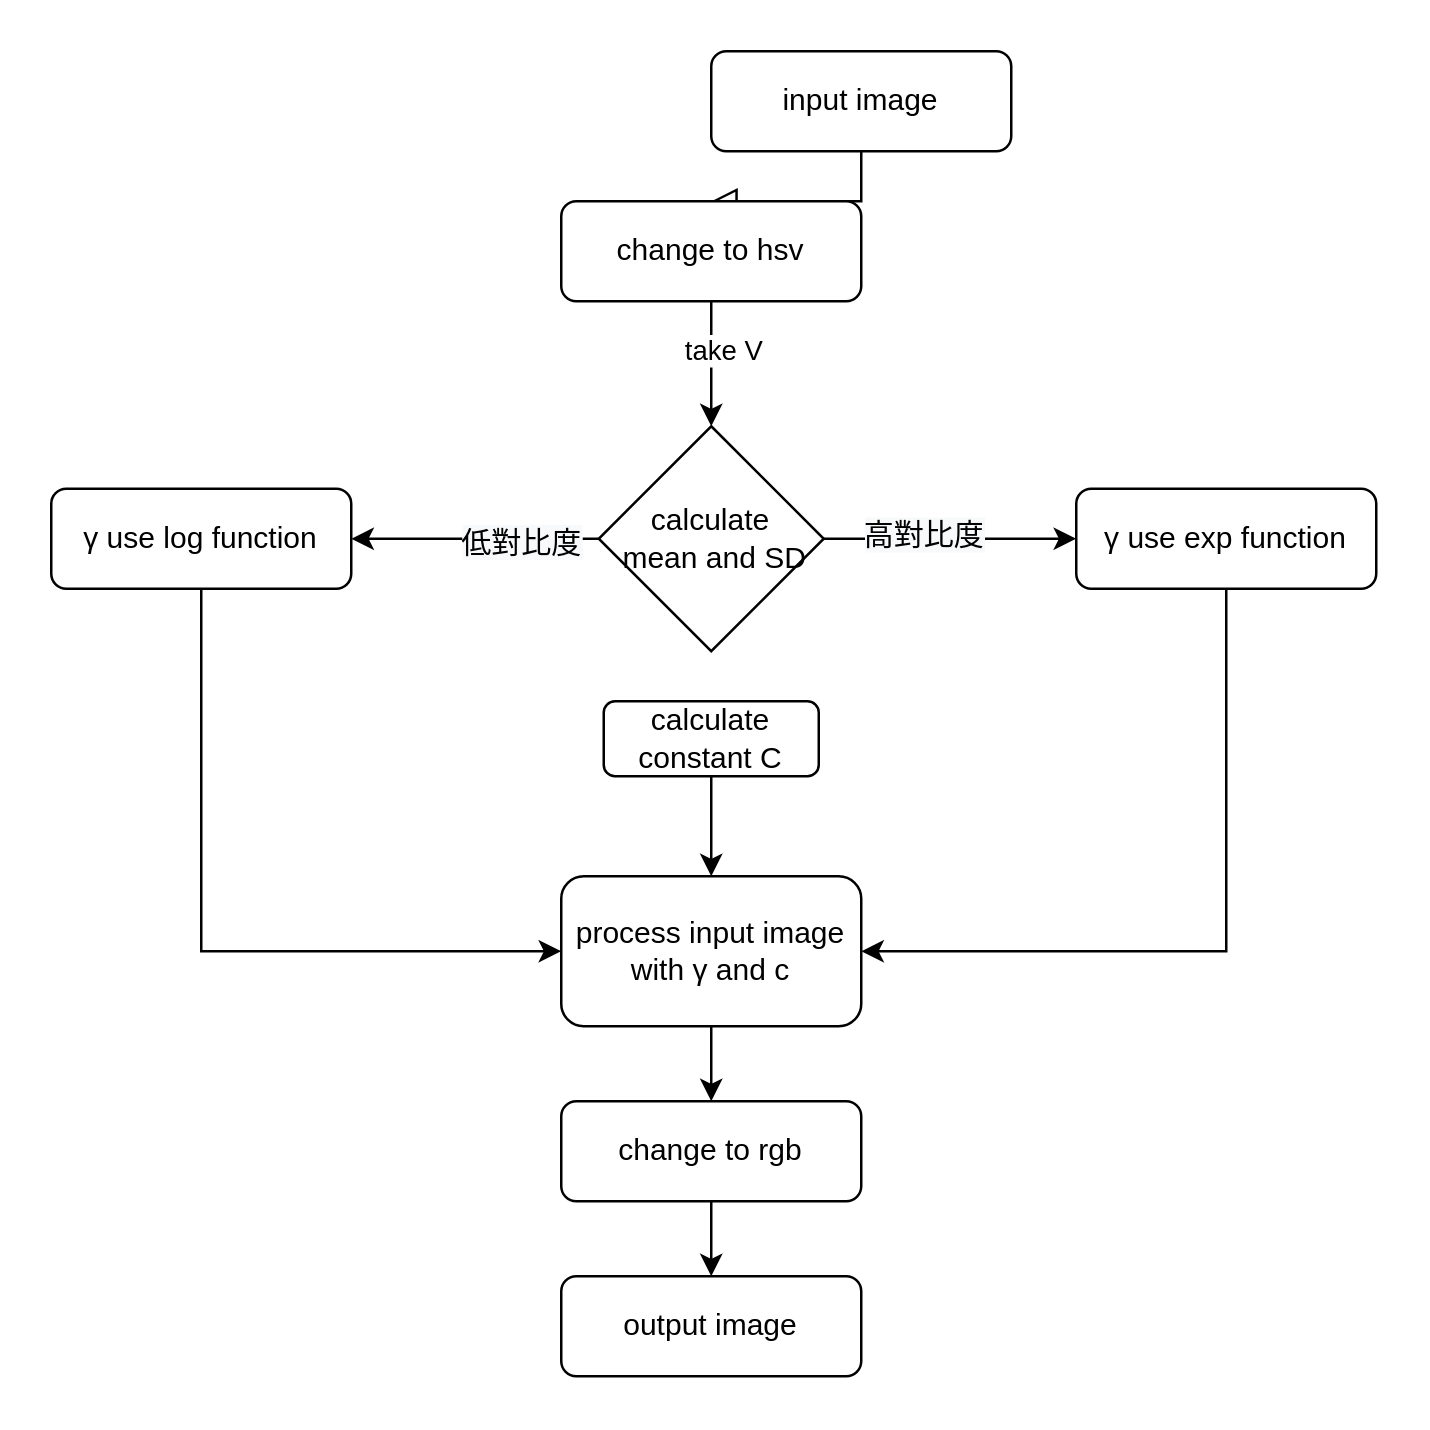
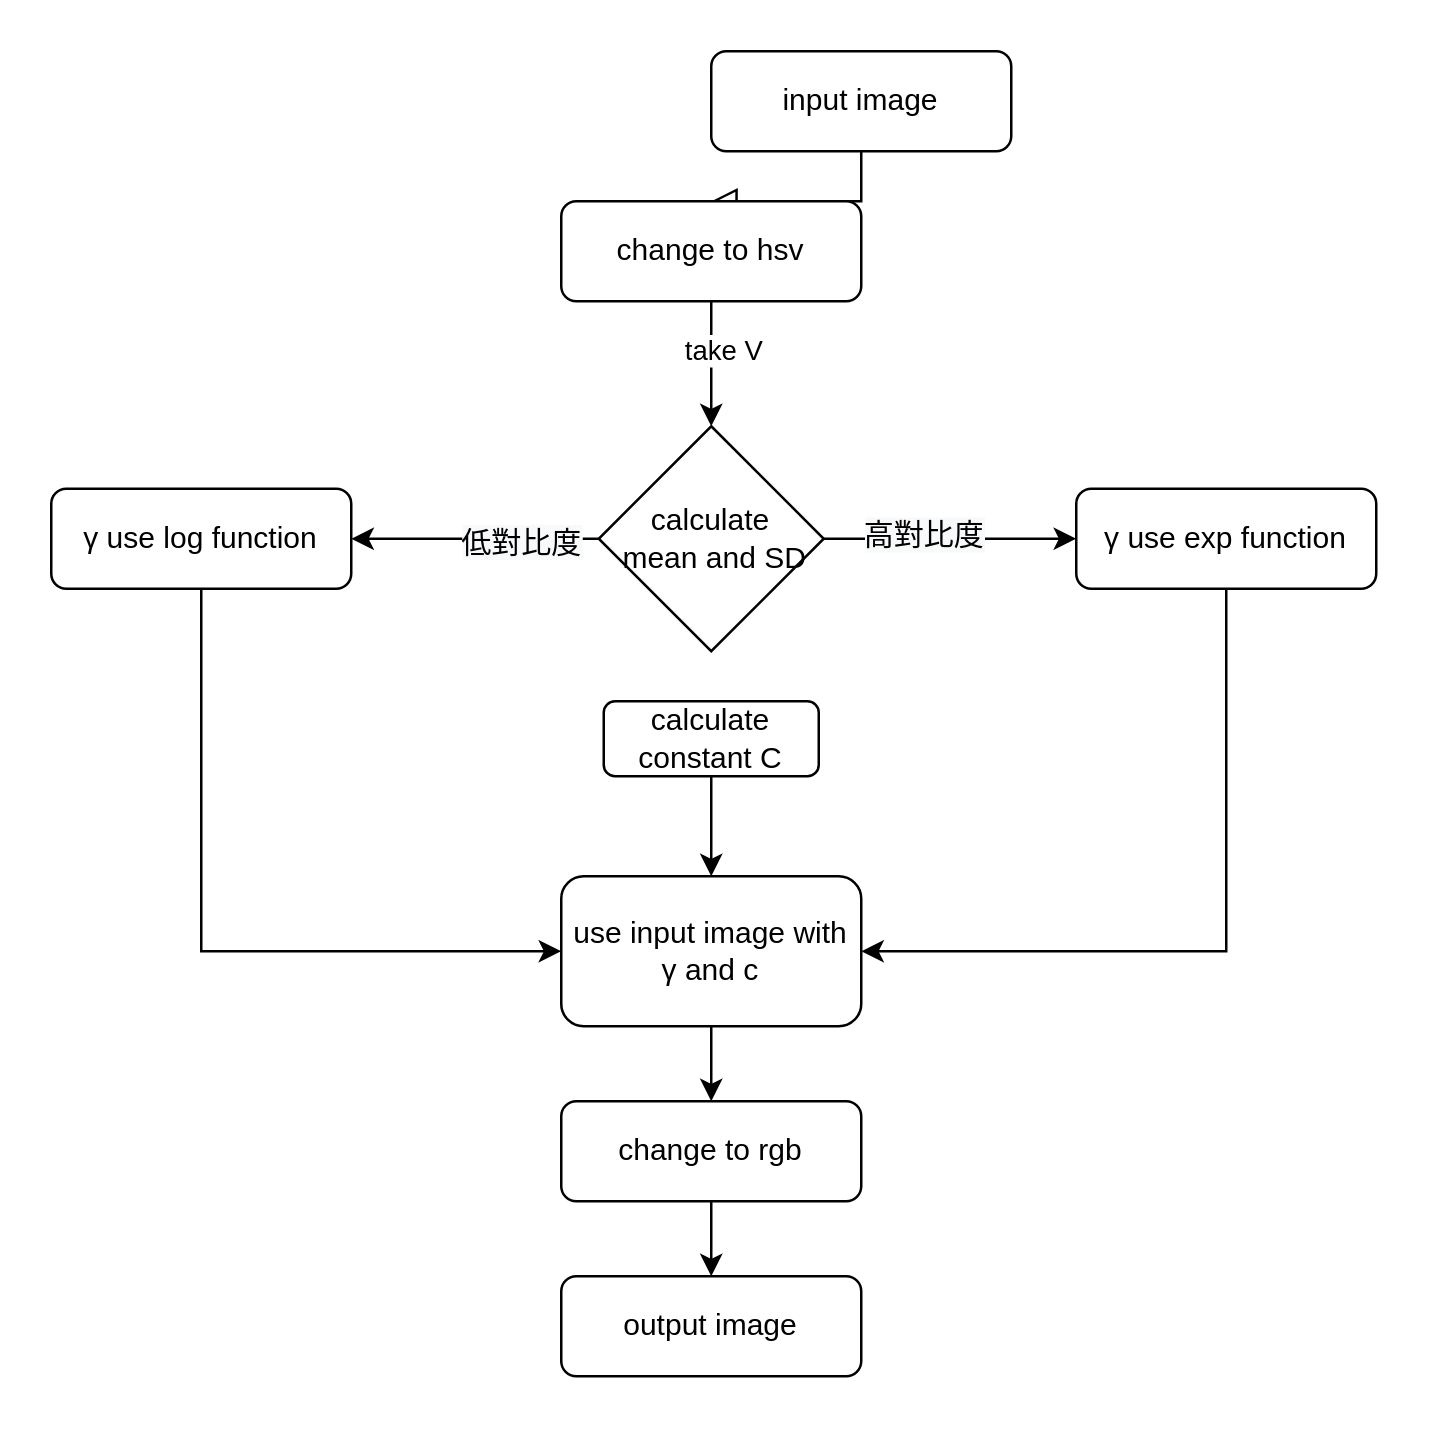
node "process input image with γ and c": label "process input image with γ and c" -> "use input image with γ and c"
